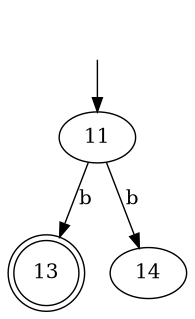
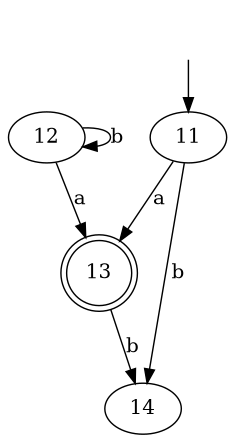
node "12": added
edge "11" -> "13": label "b" -> "a"
edge "13" -> "14": added, label "b"
